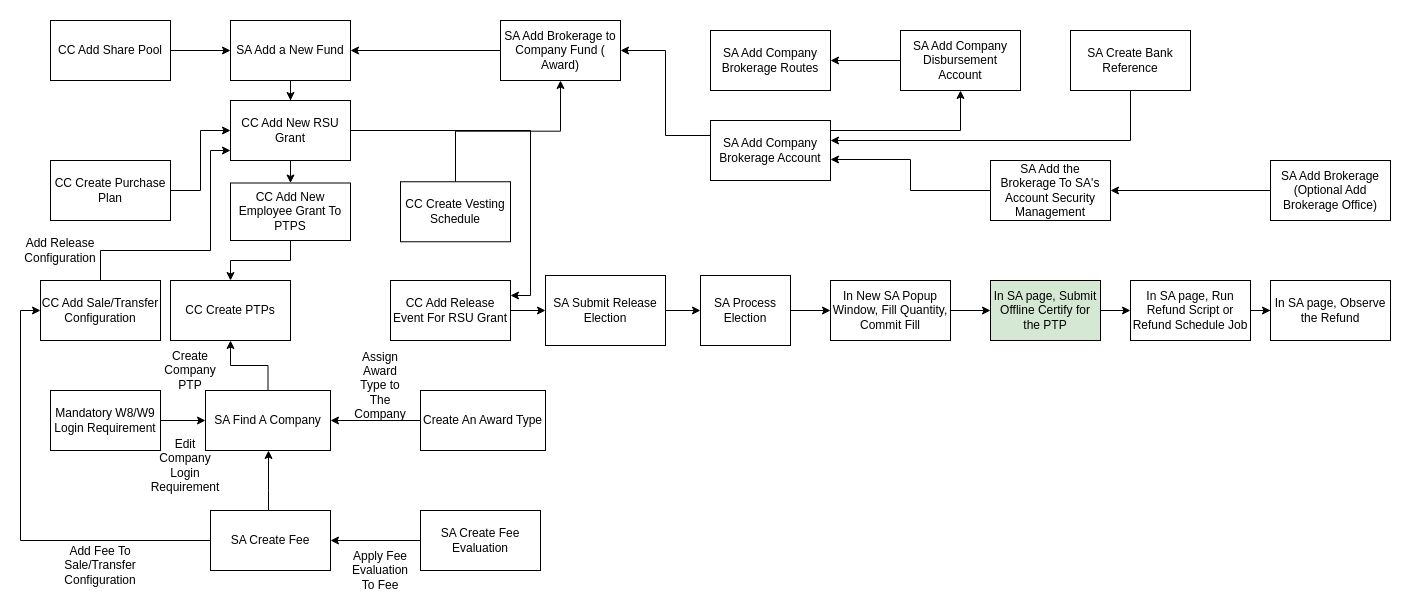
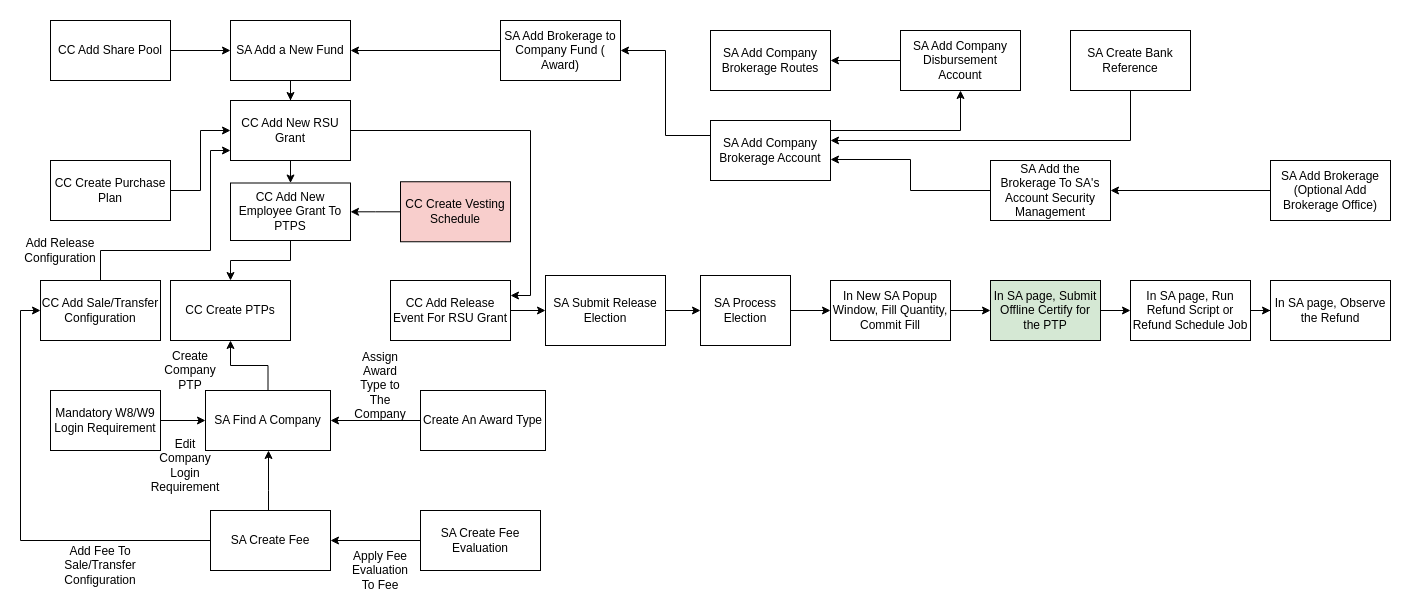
edge "CC Create Vesting Schedule" -> "SA Add Brokerage to Company Fund ( Award)": now "CC Create Vesting Schedule" -> "CC Add New Employee Grant To PTPS"
node "CC Create Vesting Schedule": fillcolor #ffffff -> #f8cecc
